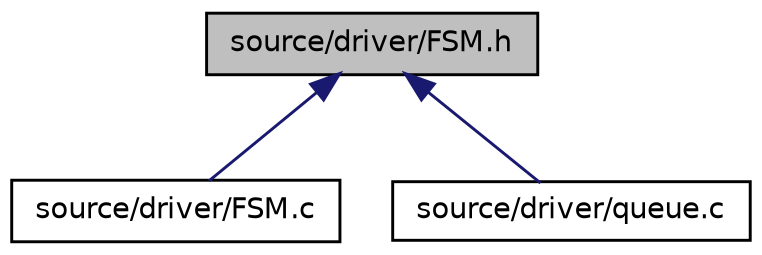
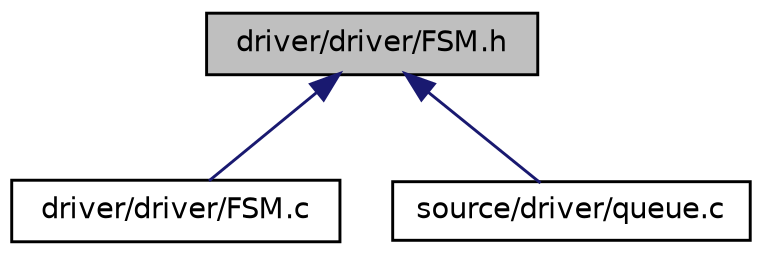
node "source/driver/FSM.h": label "source/driver/FSM.h" -> "driver/driver/FSM.h"
node "source/driver/FSM.c": label "source/driver/FSM.c" -> "driver/driver/FSM.c"
